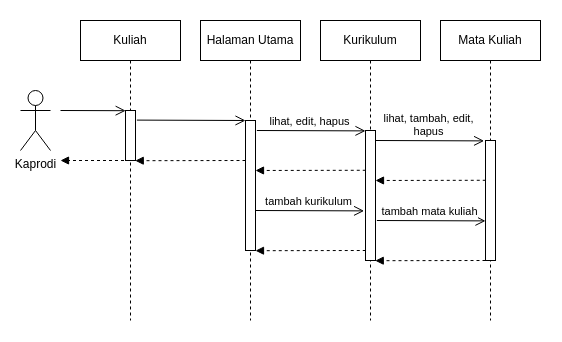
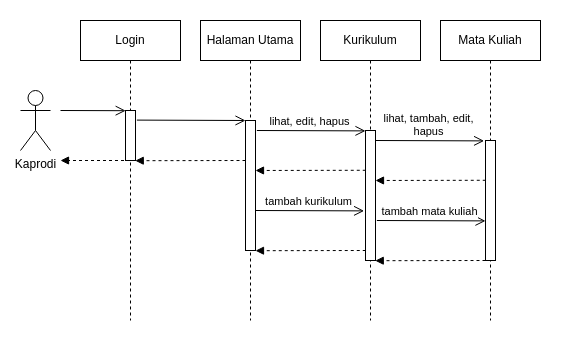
node "Kuliah": label "Kuliah" -> "Login"
